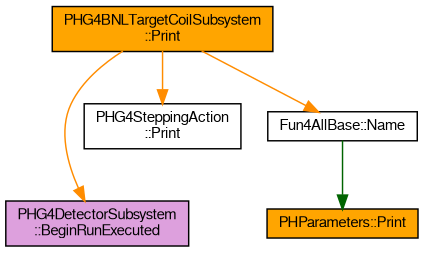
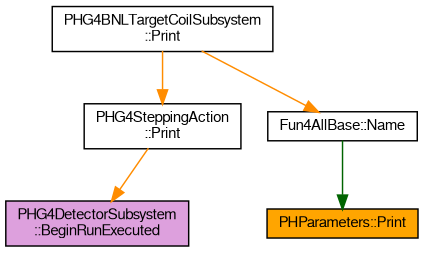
node "PHG4BNLTargetCoilSubsystem ::Print": fillcolor orange -> white
edge "PHG4BNLTargetCoilSubsystem ::Print" -> "PHG4DetectorSubsystem ::BeginRunExecuted": now "PHG4SteppingAction ::Print" -> "PHG4DetectorSubsystem ::BeginRunExecuted"
